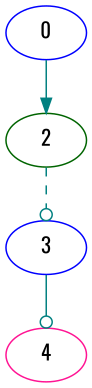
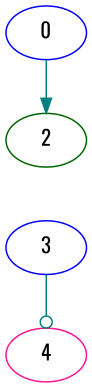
edge "2" -> "3": removed
